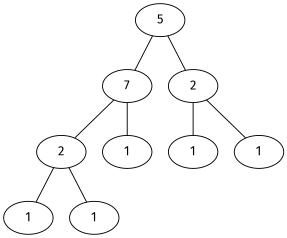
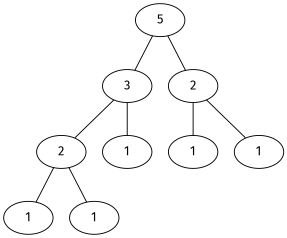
node "7": label "7" -> "3"
